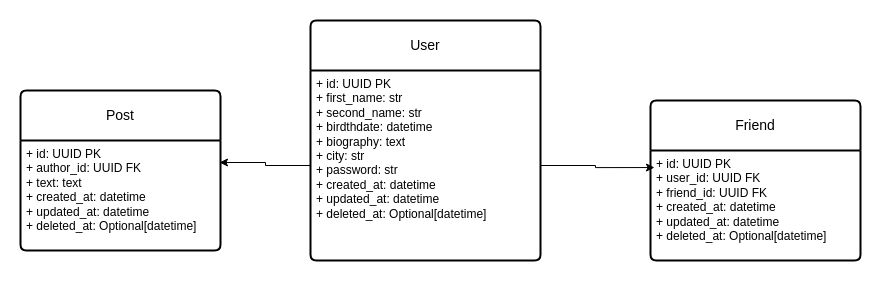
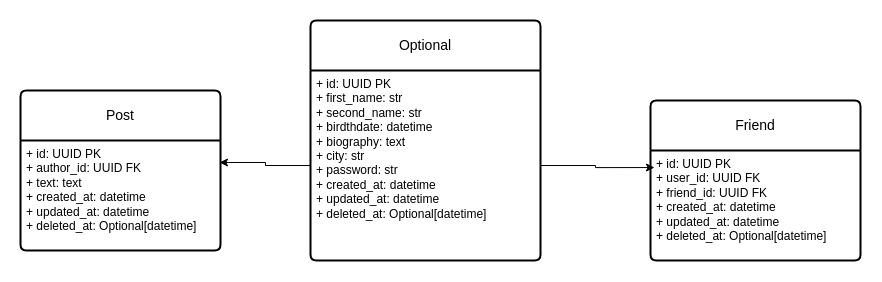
node "User": label "User" -> "Optional"
